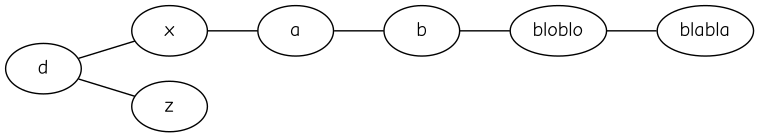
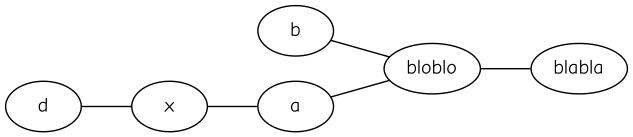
edge "a" -- "b": now "a" -- "bloblo"
node "z": removed
